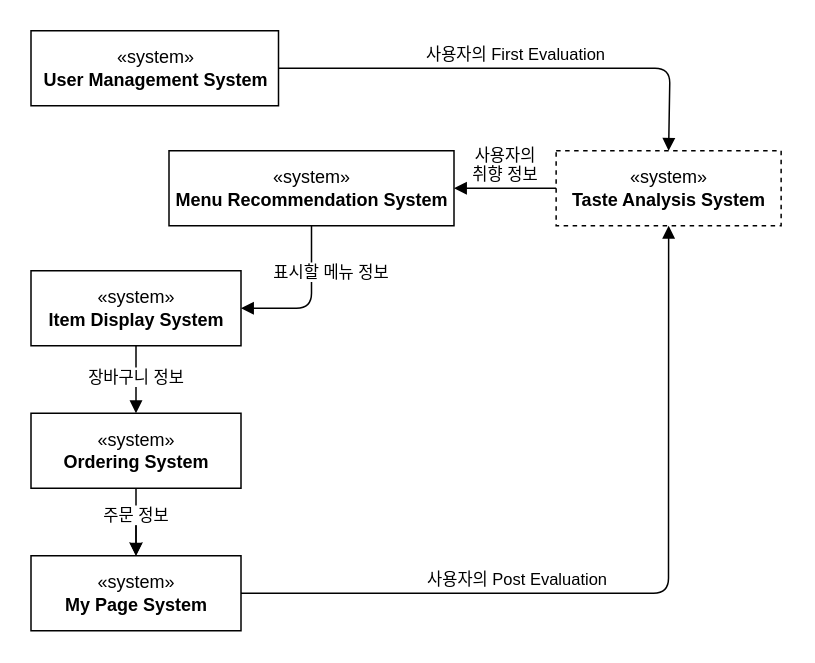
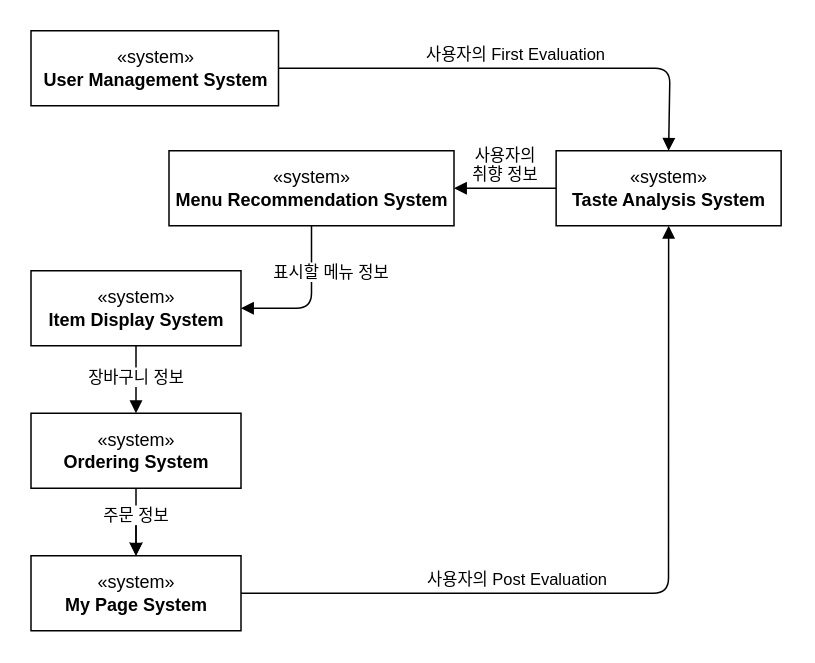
node "«system» Taste Analysis System": style dashed -> solid
